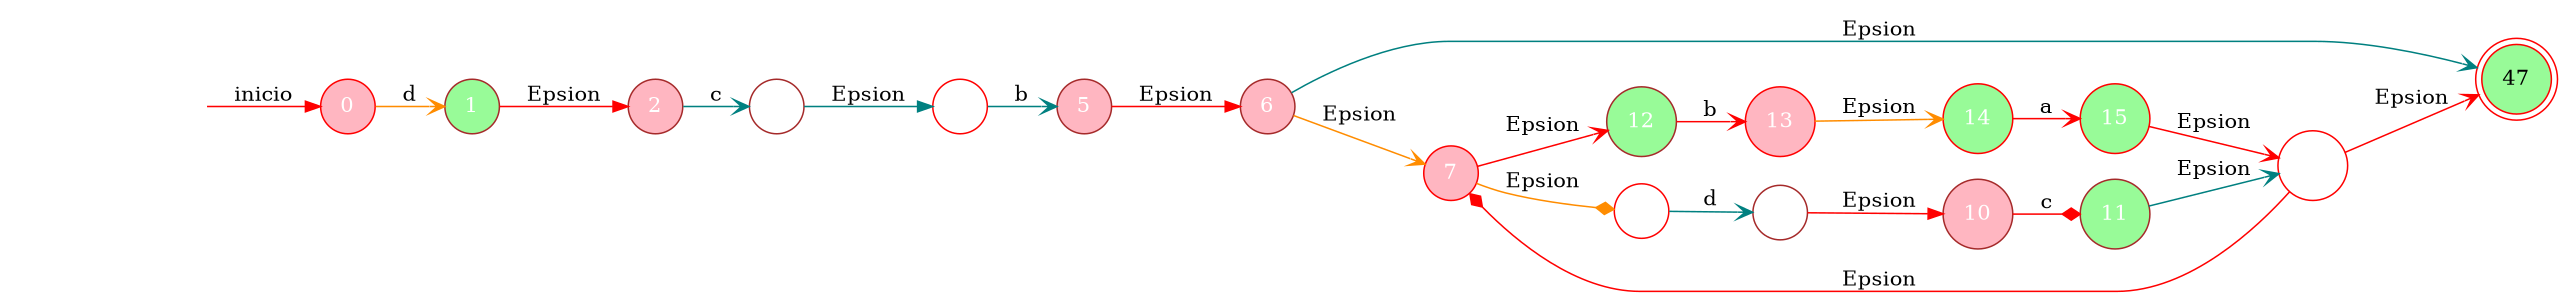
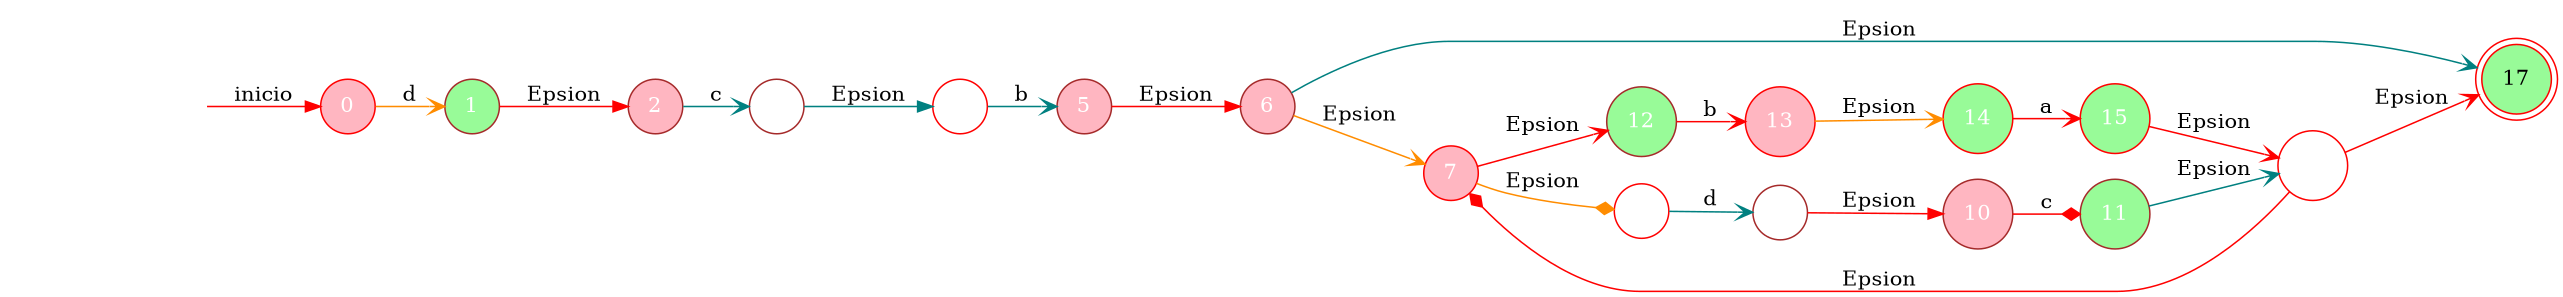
node "47": label "47" -> "17"
